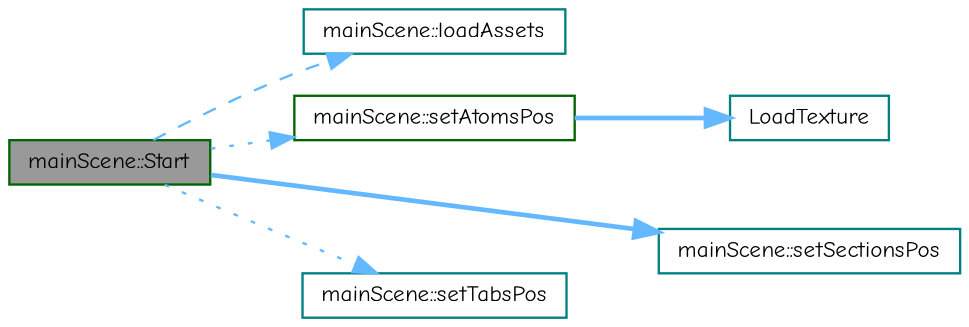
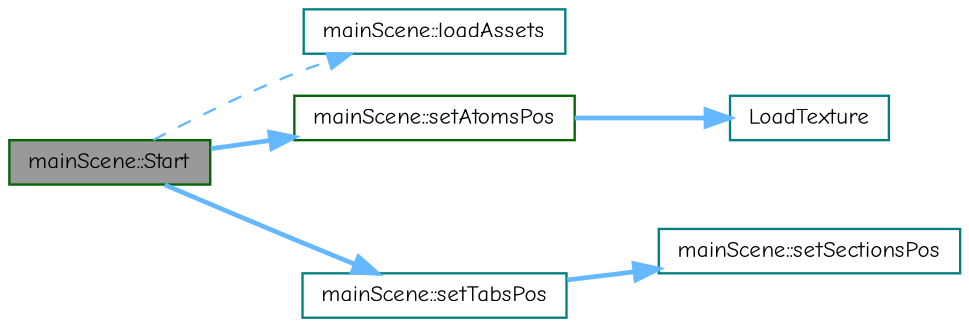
edge "mainScene::Start" -> "mainScene::setAtomsPos": style dotted -> bold
edge "mainScene::Start" -> "mainScene::setSectionsPos": now "mainScene::setTabsPos" -> "mainScene::setSectionsPos"
edge "mainScene::Start" -> "mainScene::setTabsPos": style dotted -> bold
